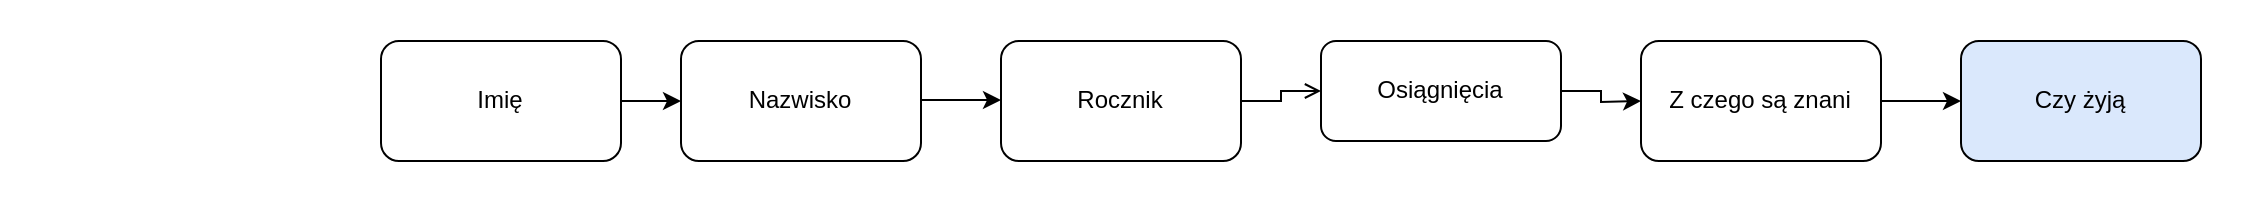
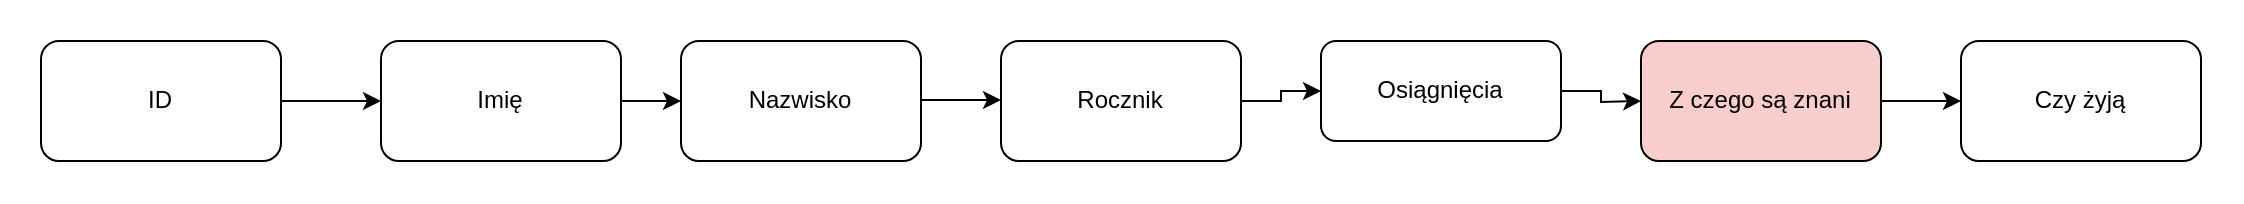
edge "Rocznik" -> "Osiągnięcia": arrowhead open -> classic
node "ID": added
edge "ID" -> "Imię": added
node "Z czego są znani": fillcolor #ffffff -> #f8cecc
node "Czy żyją": fillcolor #dae8fc -> #ffffff
